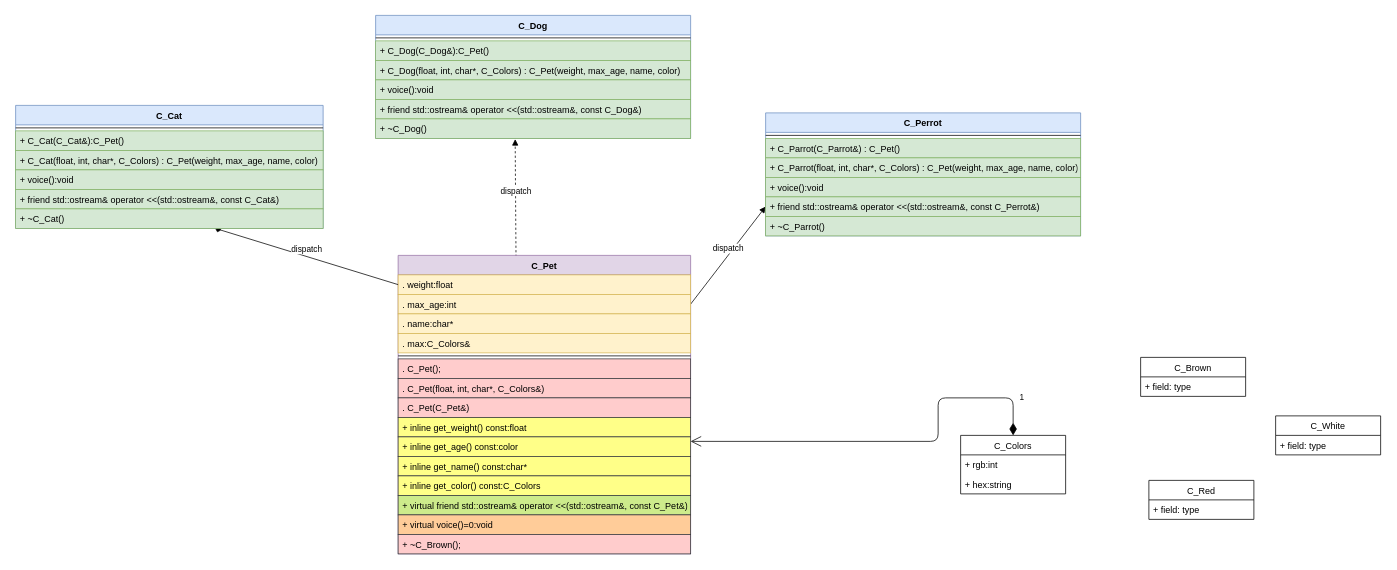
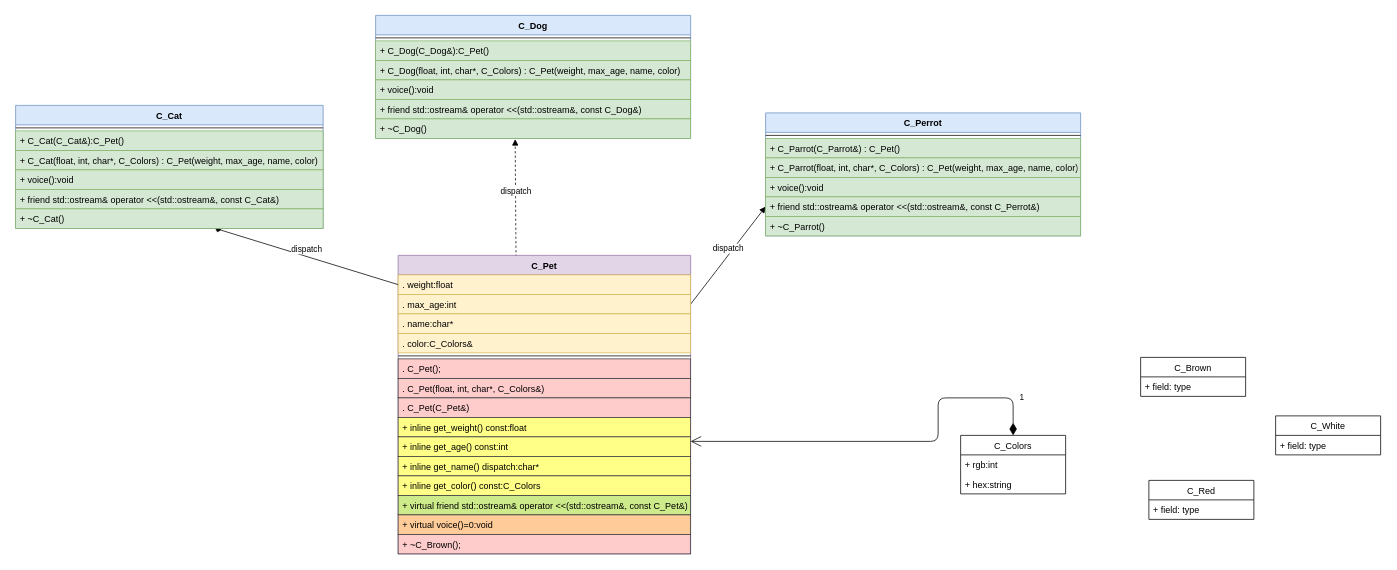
node ". max:C_Colors&": label ". max:C_Colors&" -> ". color:C_Colors&"
node "+ inline get_age() const:color": label "+ inline get_age() const:color" -> "+ inline get_age() const:int"
node "+ inline get_name() const:char*": label "+ inline get_name() const:char*" -> "+ inline get_name() dispatch:char*"
